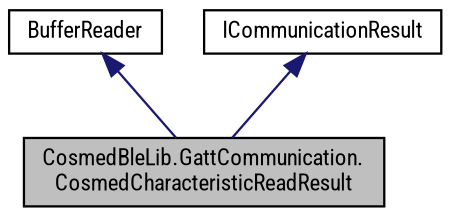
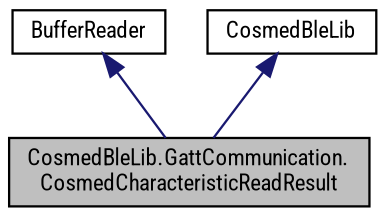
node "ICommunicationResult": label "ICommunicationResult" -> "CosmedBleLib"
